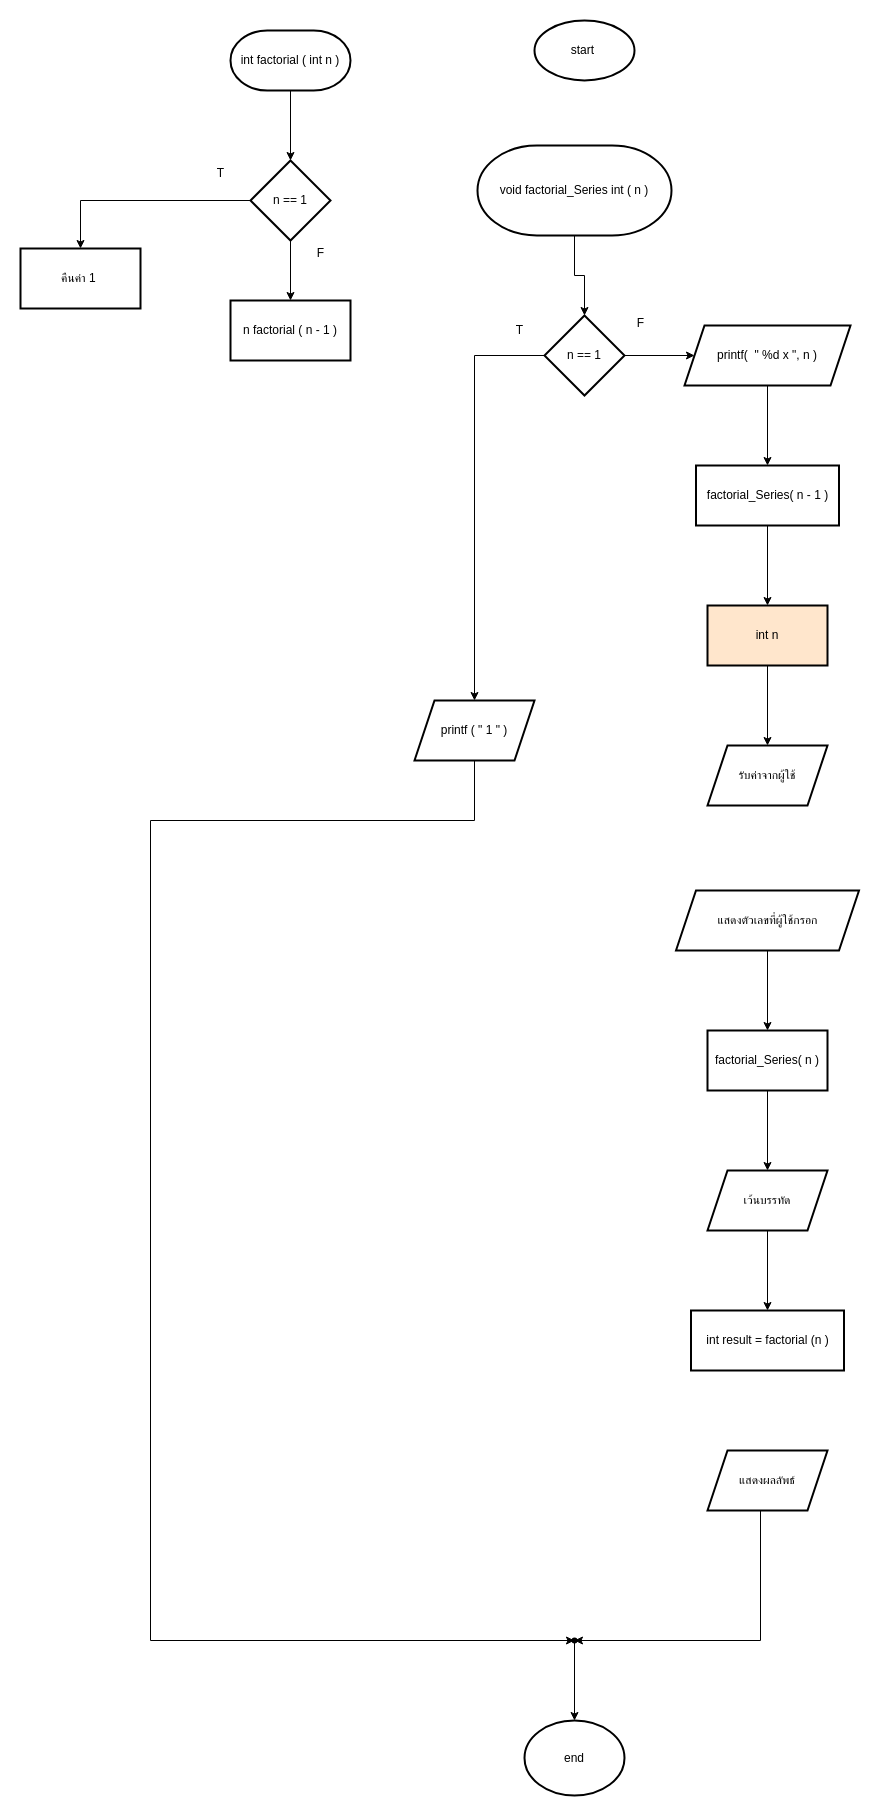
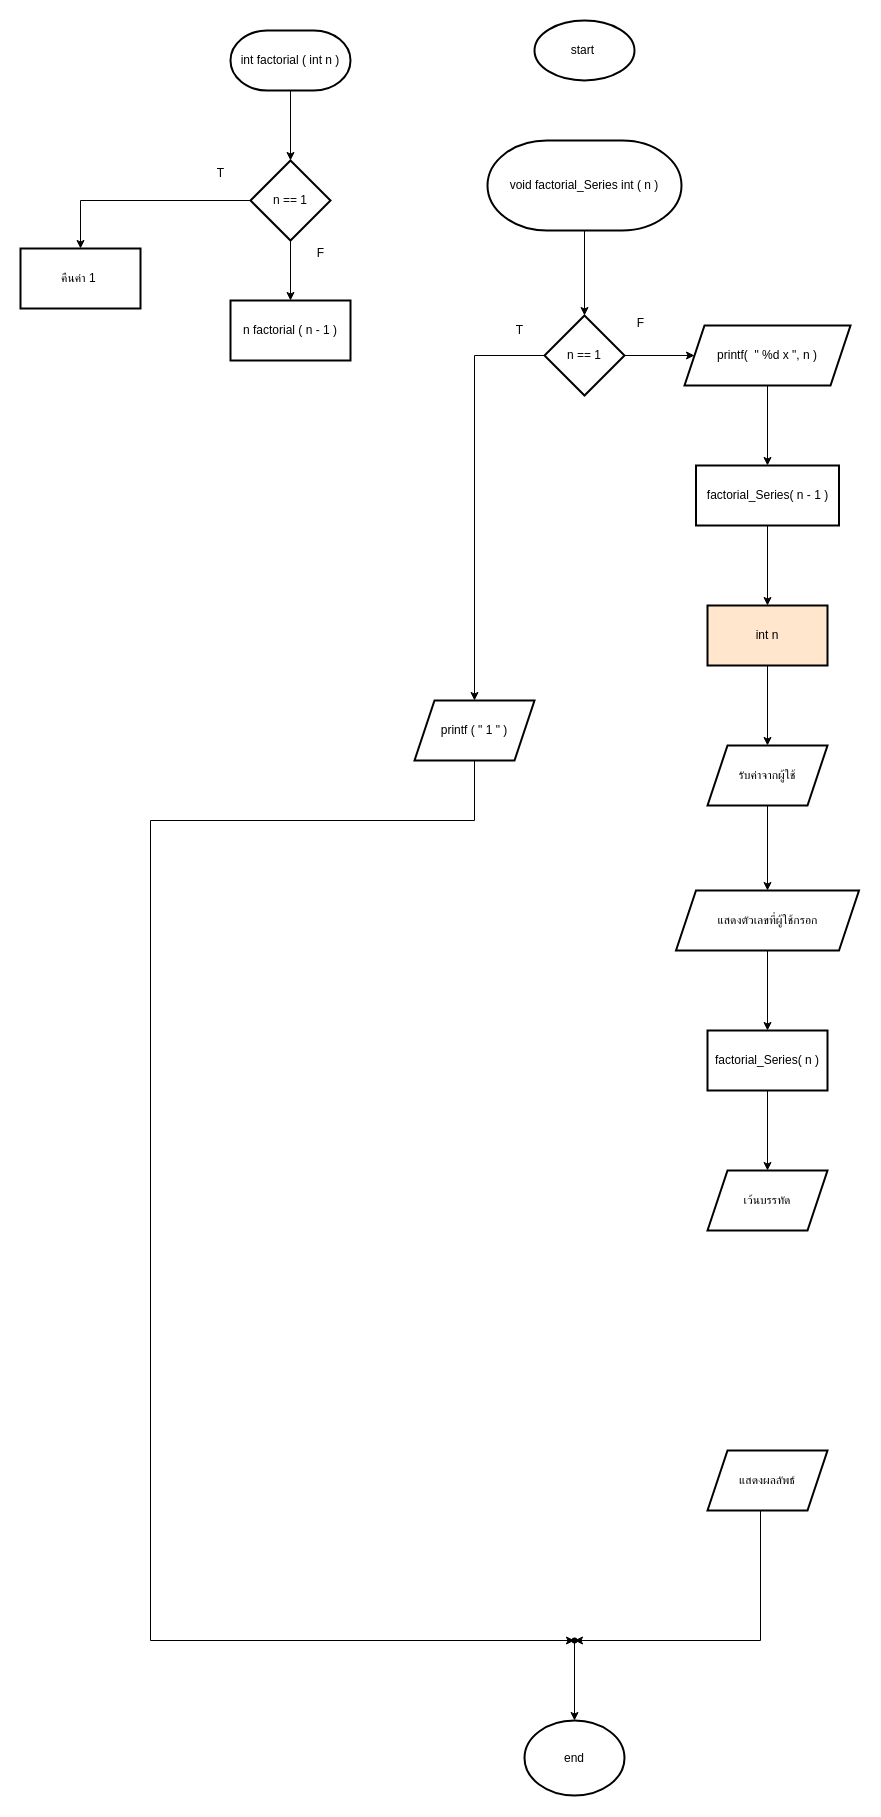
node "void factorial_Series int ( n )": moved (575, 191) -> (585, 186)
edge "รับค่าจากผู้ใช้" -> "แสดงตัวเลขที่ผู้ใช้กรอก": added
edge "เว้นบรรทัด" -> "int result = factorial (n )": removed
node "int result = factorial (n )": removed
